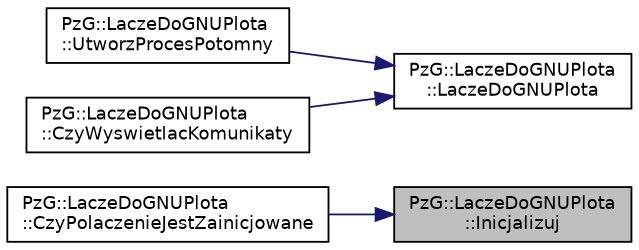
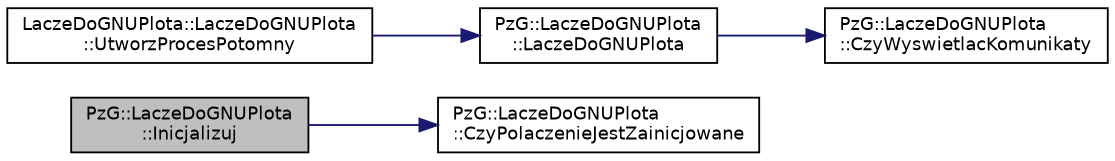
node "PzG::LaczeDoGNUPlota ::UtworzProcesPotomny": label "PzG::LaczeDoGNUPlota ::UtworzProcesPotomny" -> "LaczeDoGNUPlota::LaczeDoGNUPlota ::UtworzProcesPotomny"
edge "PzG::LaczeDoGNUPlota ::CzyWyswietlacKomunikaty" -> "PzG::LaczeDoGNUPlota ::LaczeDoGNUPlota": reversed
edge "PzG::LaczeDoGNUPlota ::CzyPolaczenieJestZainicjowane" -> "PzG::LaczeDoGNUPlota ::Inicjalizuj": reversed
